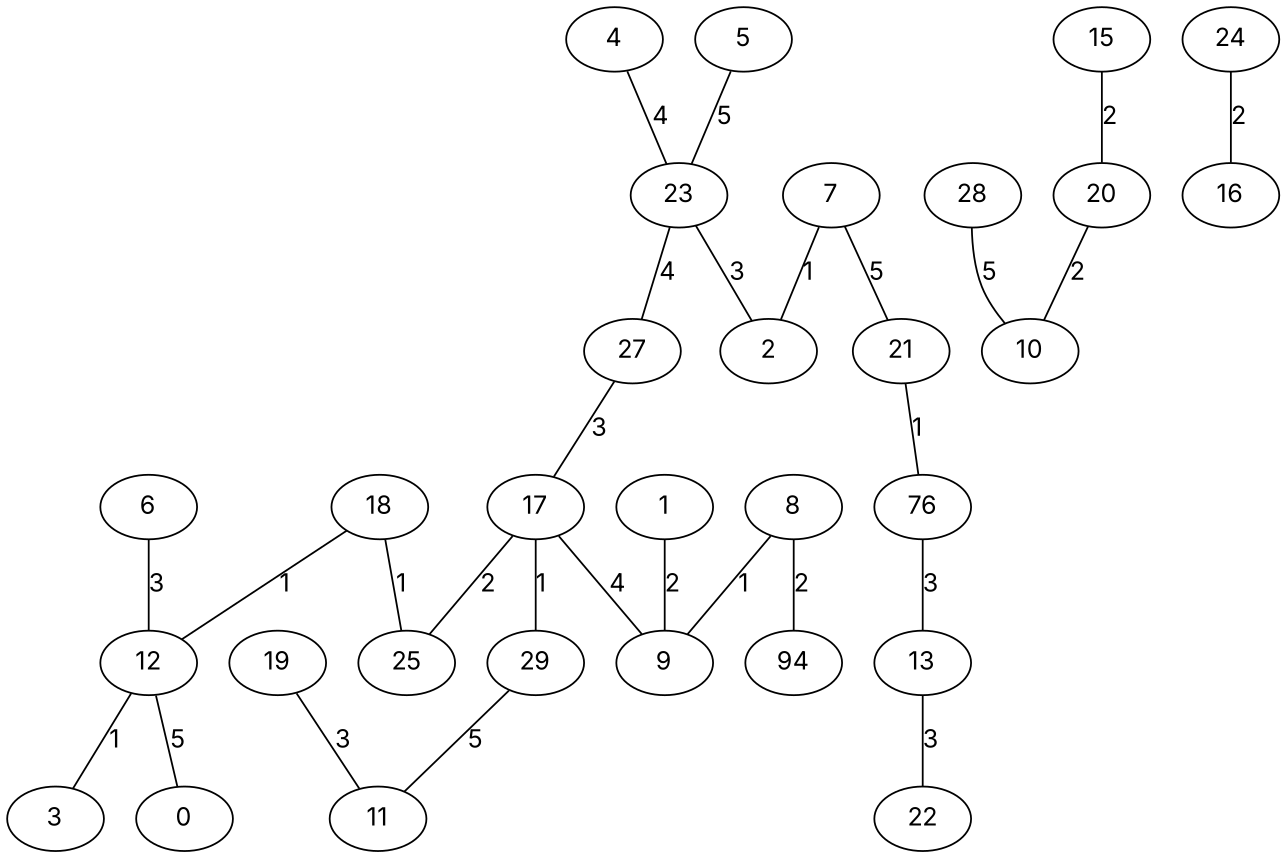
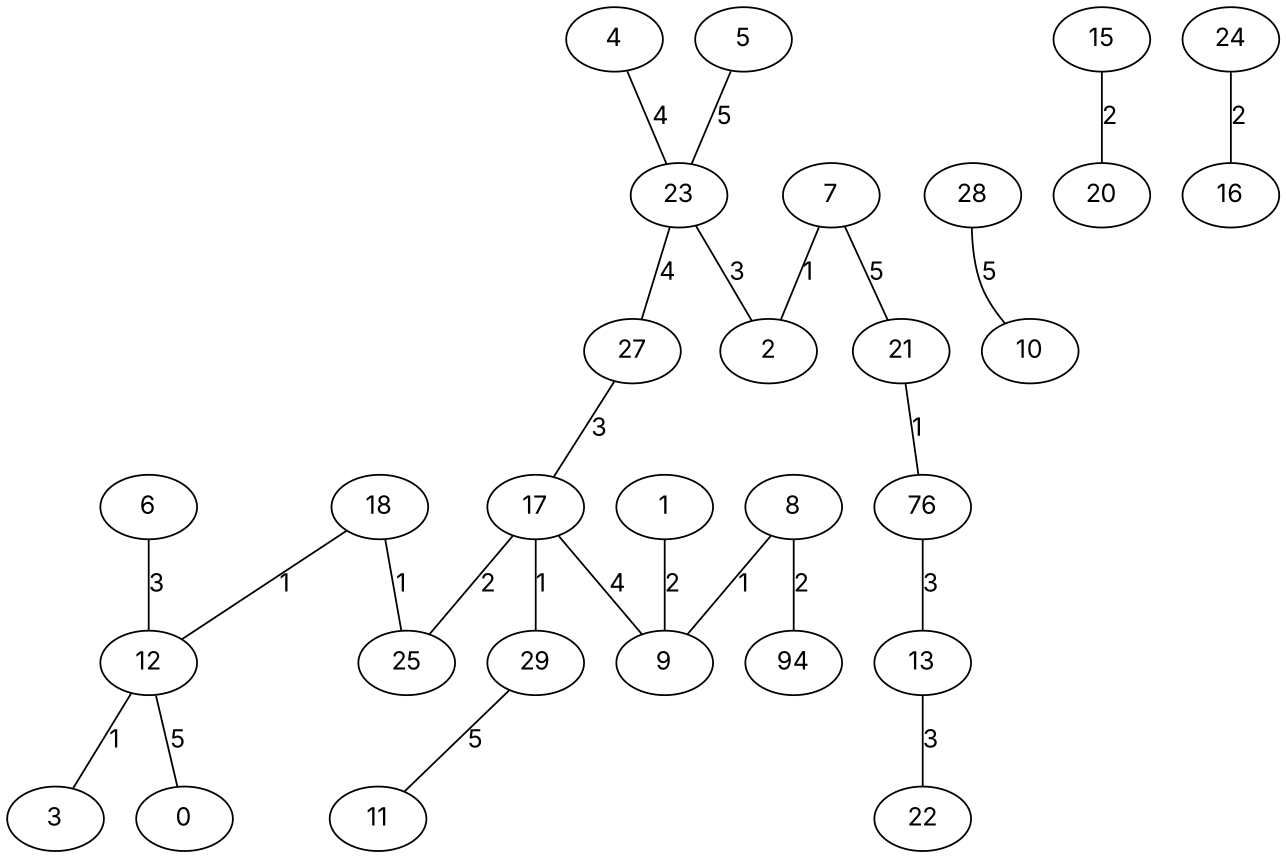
edge "20" -- "10": removed, label "2"
node "19": removed
